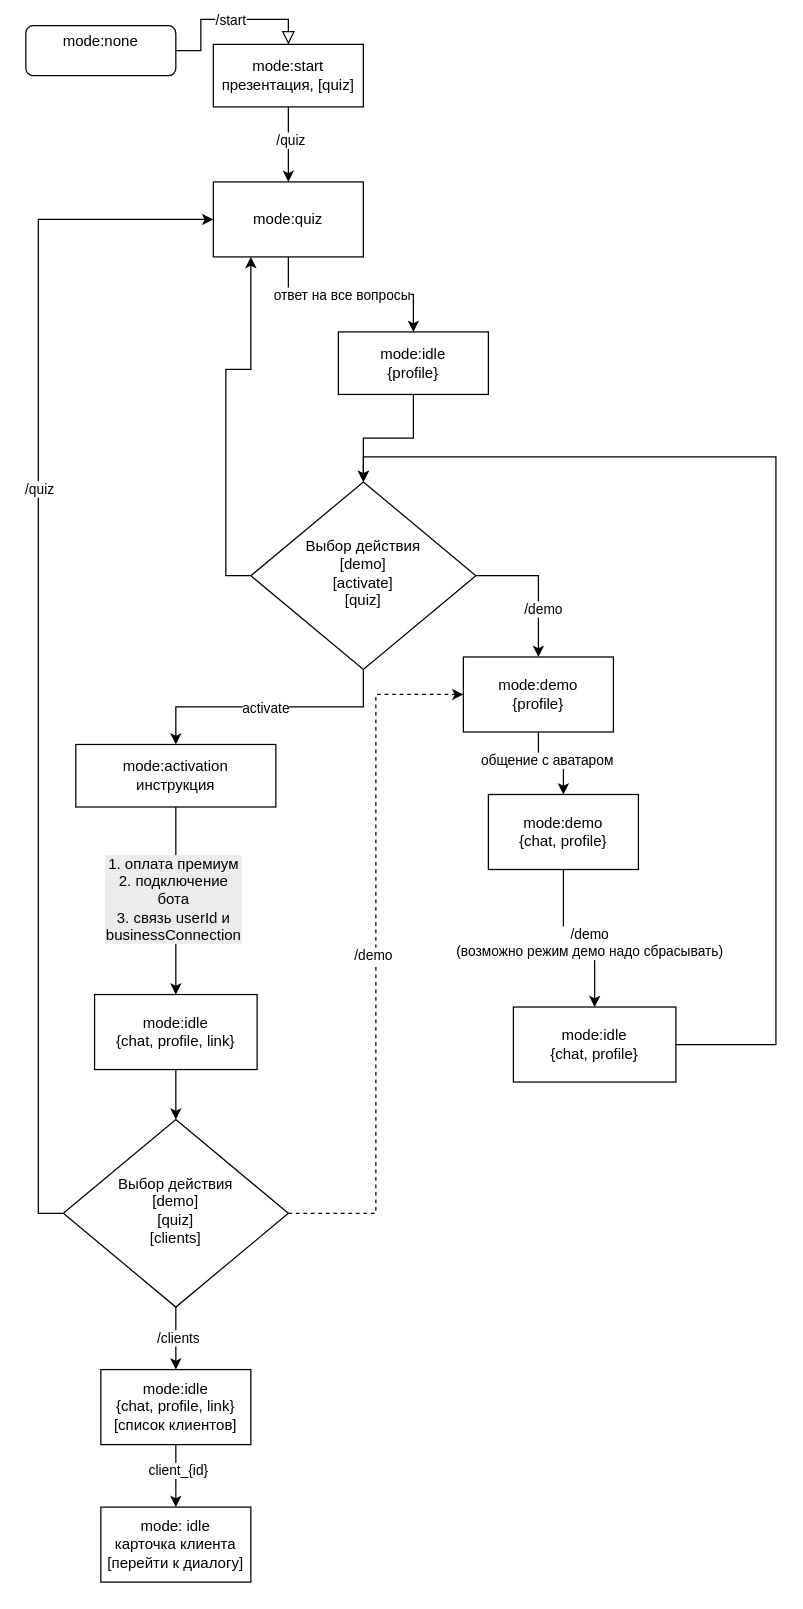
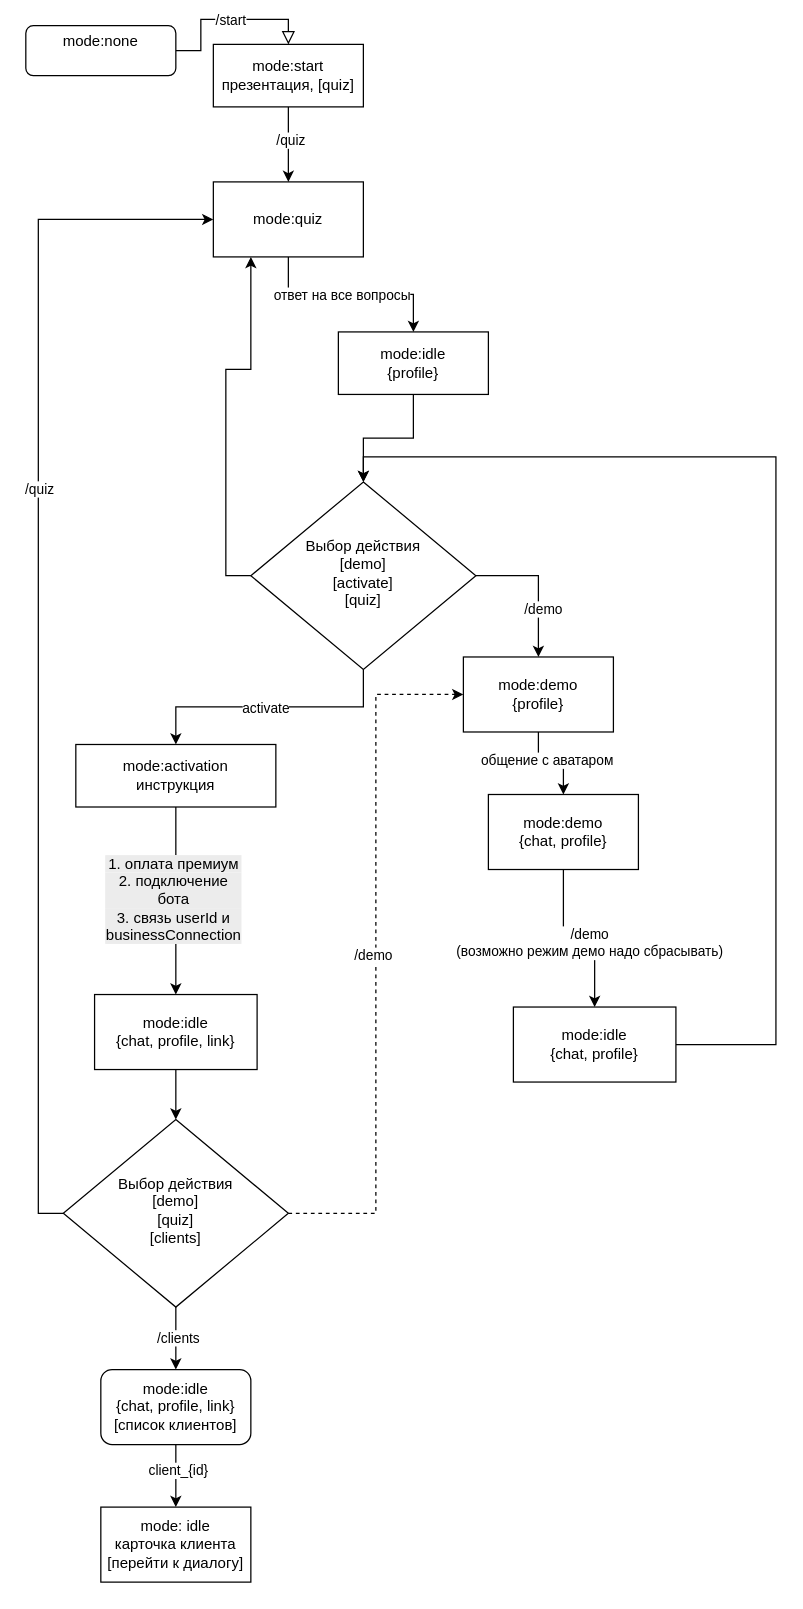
node "mode:idle {chat, profile, link} [список клиентов]": shape rectangle -> rounded rectangle
